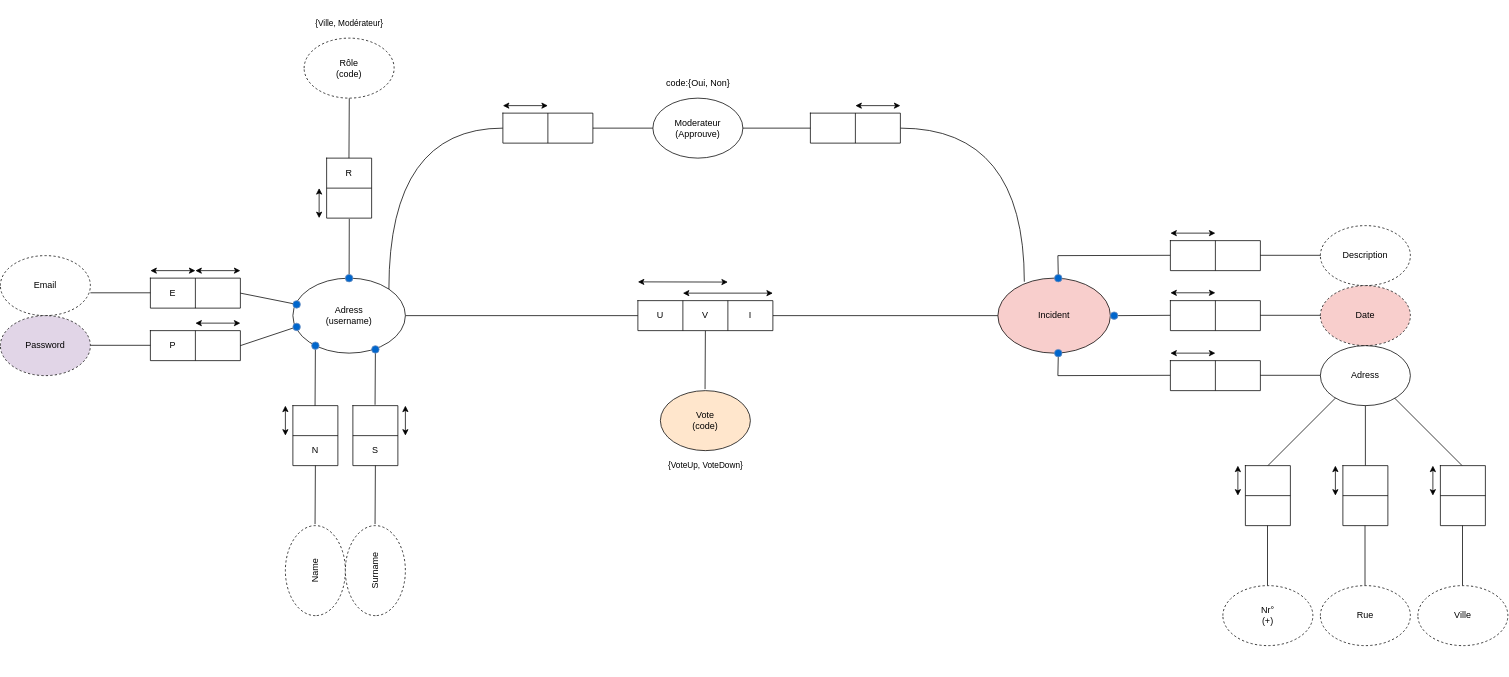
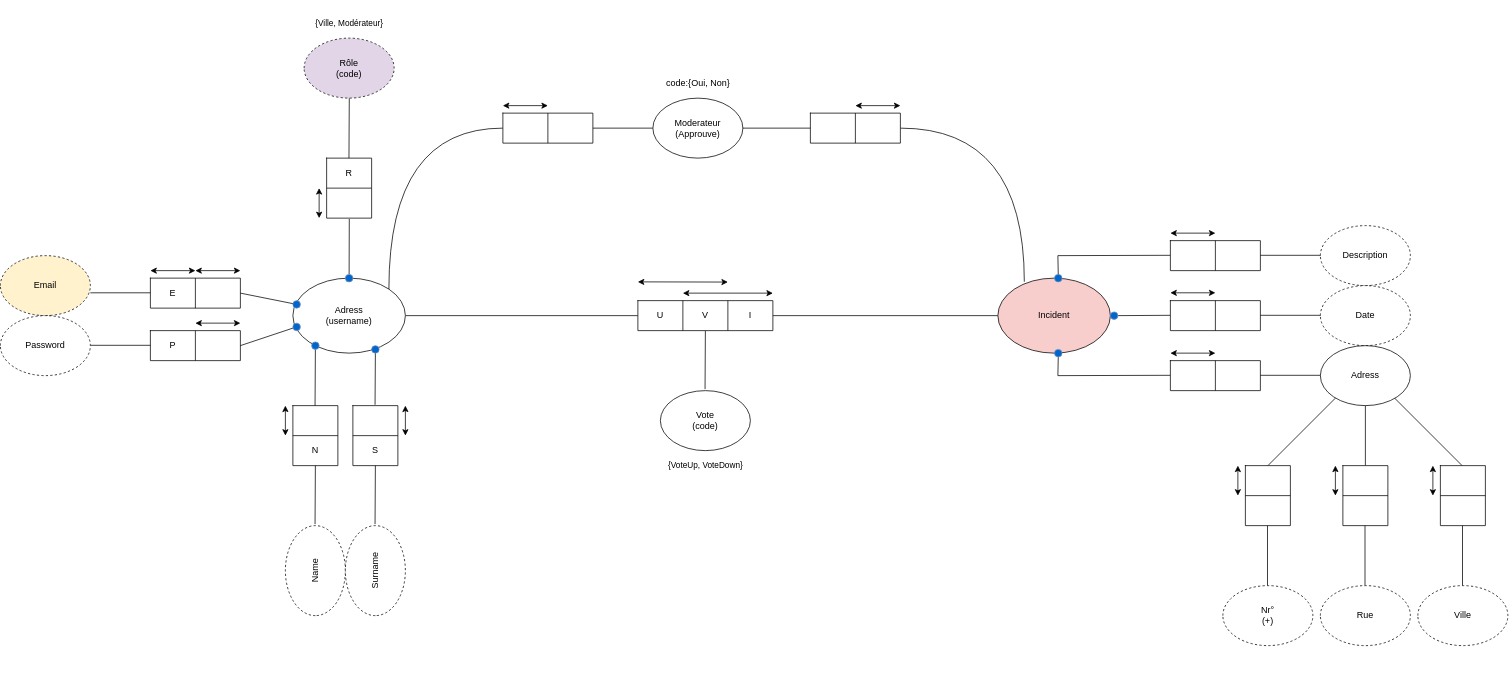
node "Rôle (code)": fillcolor #ffffff -> #e1d5e7
node "Email": fillcolor #ffffff -> #fff2cc
node "Date": fillcolor #f8cecc -> #ffffff
node "Password": fillcolor #e1d5e7 -> #ffffff
node "Vote (code)": fillcolor #ffe6cc -> #ffffff
